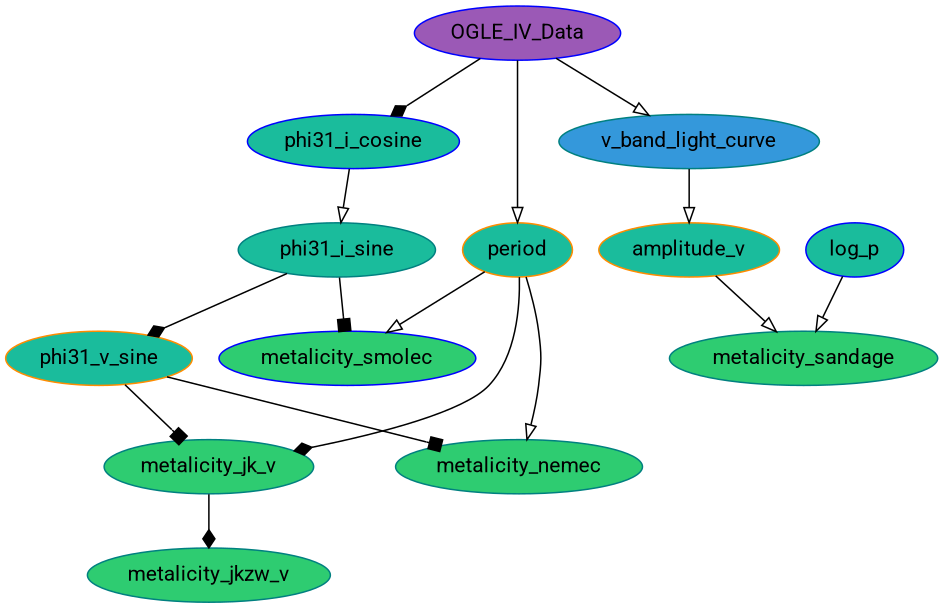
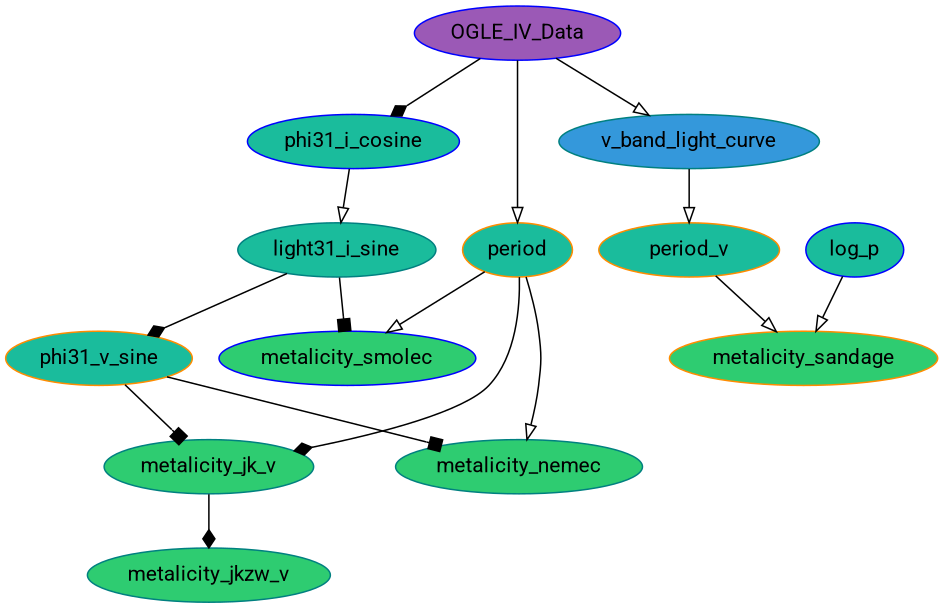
node "phi31_i_sine": label "phi31_i_sine" -> "light31_i_sine"
node "amplitude_v": label "amplitude_v" -> "period_v"
node "metalicity_sandage": color teal -> darkorange
